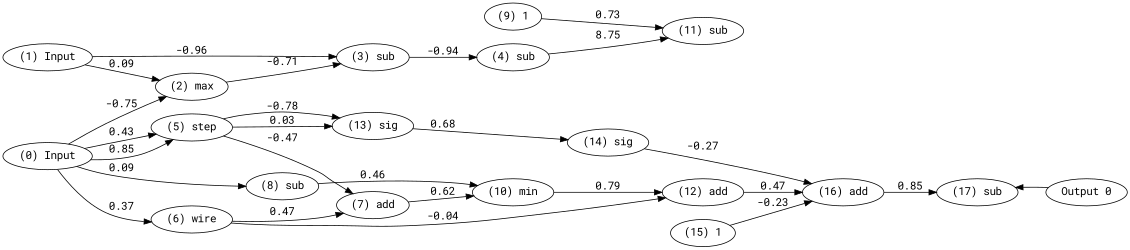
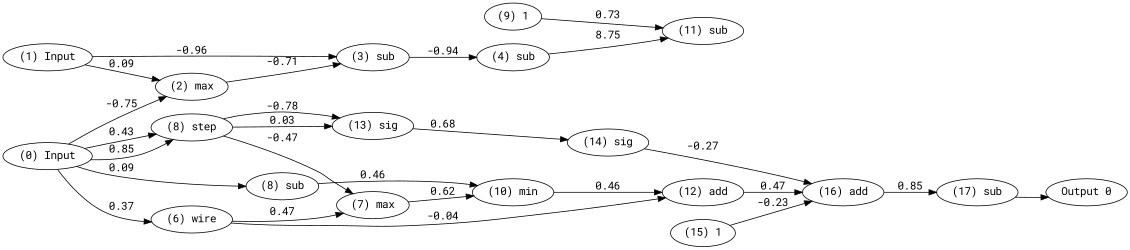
node "(5) step": label "(5) step" -> "(8) step"
edge "(10) min" -> "(12) add": label "0.79" -> "0.46"
edge "Output 0" -> "(17) sub": reversed
node "(7) add": label "(7) add" -> "(7) max"
